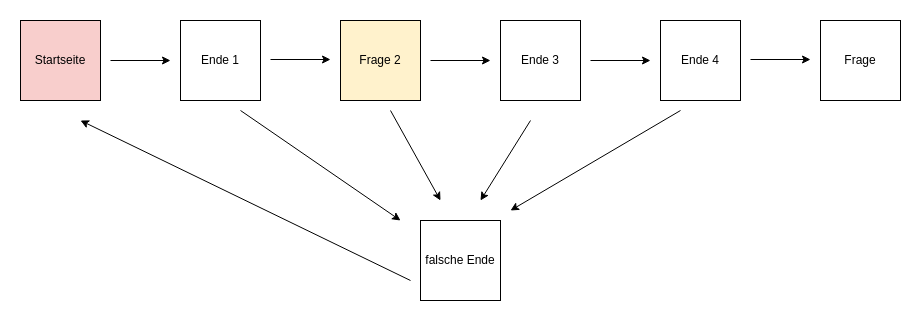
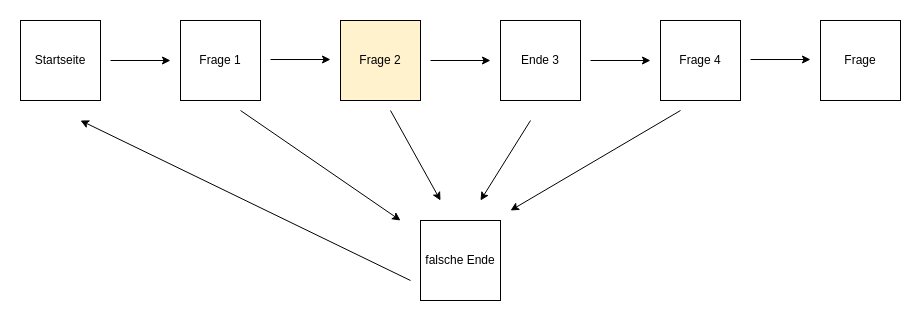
node "Startseite": fillcolor #f8cecc -> #ffffff
node "Ende 1": label "Ende 1" -> "Frage 1"
node "Ende 4": label "Ende 4" -> "Frage 4"
